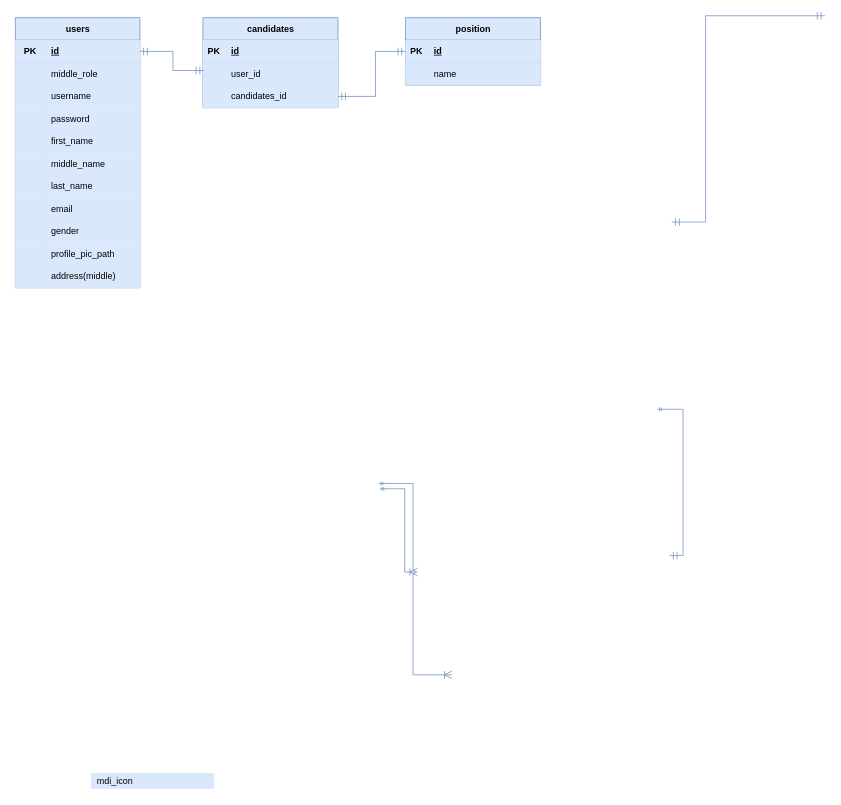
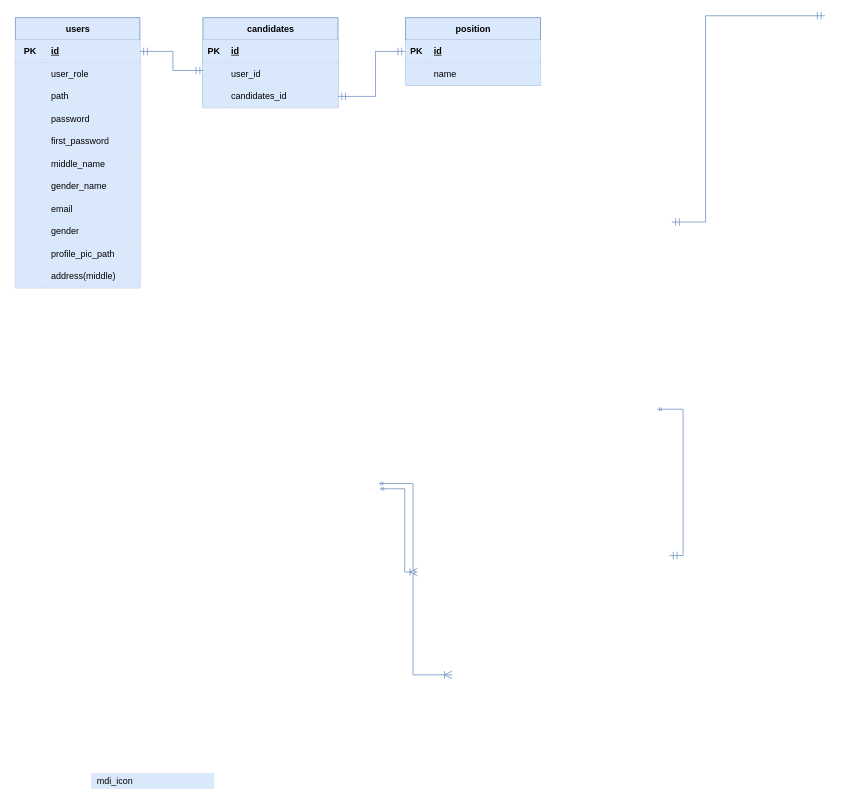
node "middle_role": label "middle_role" -> "user_role"
node "username": label "username" -> "path"
node "first_name": label "first_name" -> "first_password"
node "last_name": label "last_name" -> "gender_name"
